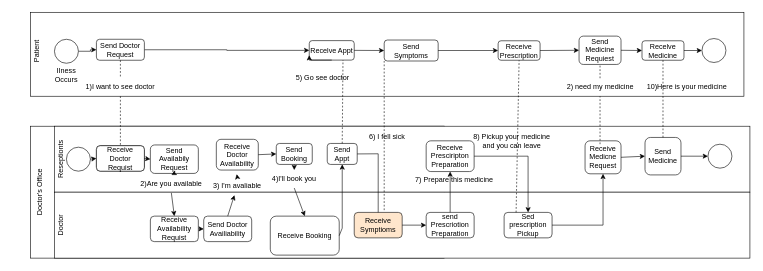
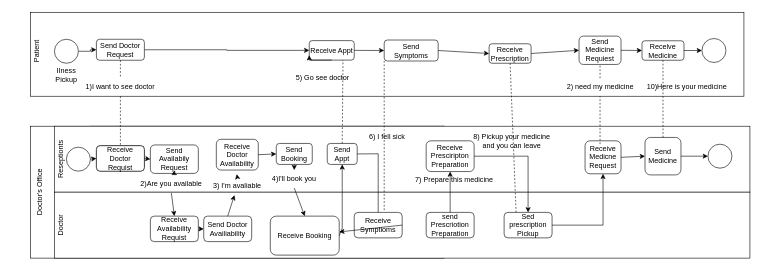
node "Receive Prescription": moved (519, 51) -> (510, 54)
node "IIness Occurs": label "IIness Occurs" -> "IIness Pickup"
node "Receive Symptioms": fillcolor #ffe6cc -> #ffffff
edge "Receive Symptioms" -> "send Prescriotion Preparation": now "Receive Symptioms" -> "Receive Booking"
